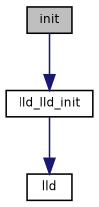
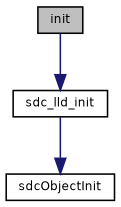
node "lld_lld_init": label "lld_lld_init" -> "sdc_lld_init"
node "lld": label "lld" -> "sdcObjectInit"
